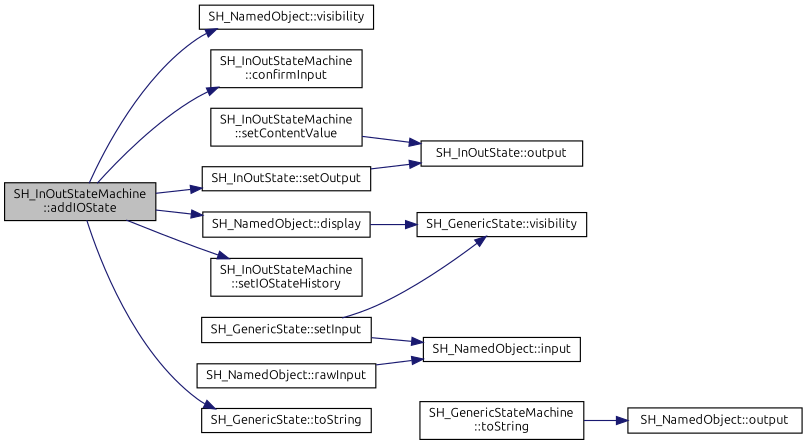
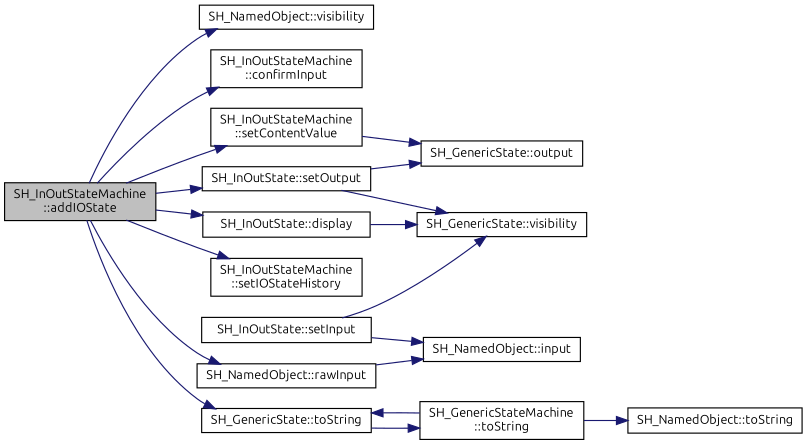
node "SH_InOutState::output": label "SH_InOutState::output" -> "SH_GenericState::output"
edge "SH_InOutStateMachine ::addIOState" -> "SH_InOutStateMachine ::setContentValue": added
edge "SH_InOutState::setOutput" -> "SH_GenericState::visibility": added
node "SH_NamedObject::display": label "SH_NamedObject::display" -> "SH_InOutState::display"
edge "SH_InOutStateMachine ::addIOState" -> "SH_NamedObject::rawInput": added
node "SH_GenericState::setInput": label "SH_GenericState::setInput" -> "SH_InOutState::setInput"
edge "SH_GenericStateMachine ::toString" -> "SH_GenericState::toString": added
node "SH_NamedObject::output": label "SH_NamedObject::output" -> "SH_NamedObject::toString"
edge "SH_GenericState::toString" -> "SH_GenericStateMachine ::toString": added
